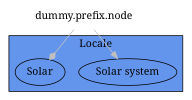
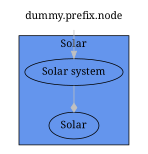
edge "dummy.prefix.node" -> "Solar": now "Solar system" -> "Solar"
cluster "Locale": label "Locale" -> "Solar"
